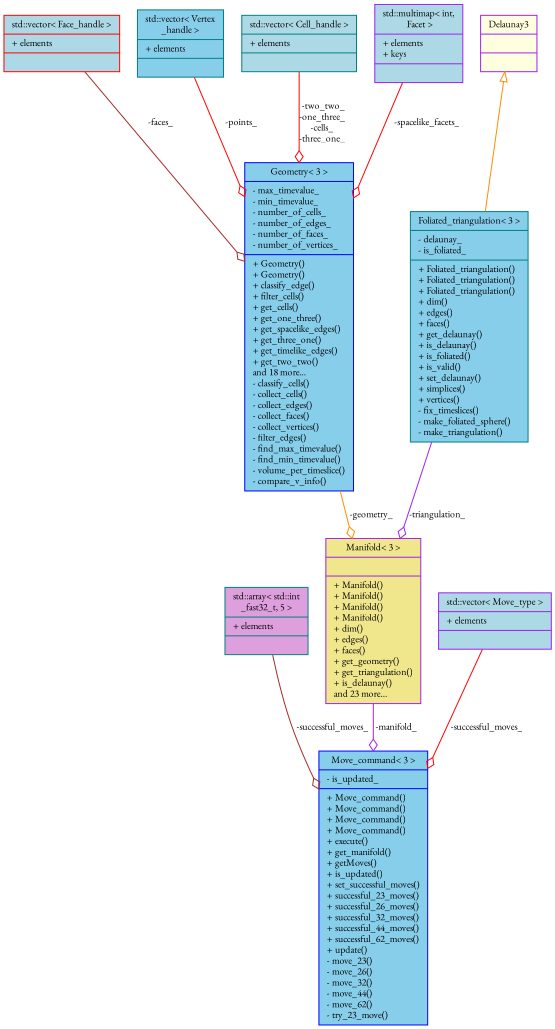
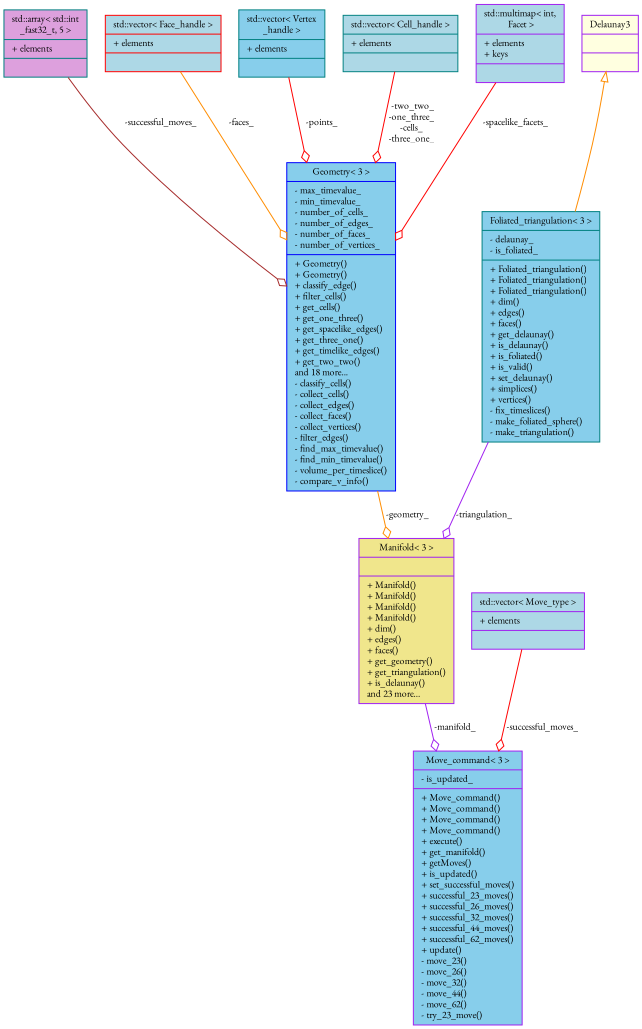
edge "std::vector< Face_handle >" -> "Geometry< 3 >": color brown -> darkorange
edge "std::array< std::int" -> "Move_command< 3 >": now "std::array< std::int" -> "Geometry< 3 >"
node "Move_command< 3 >": color blue -> purple
